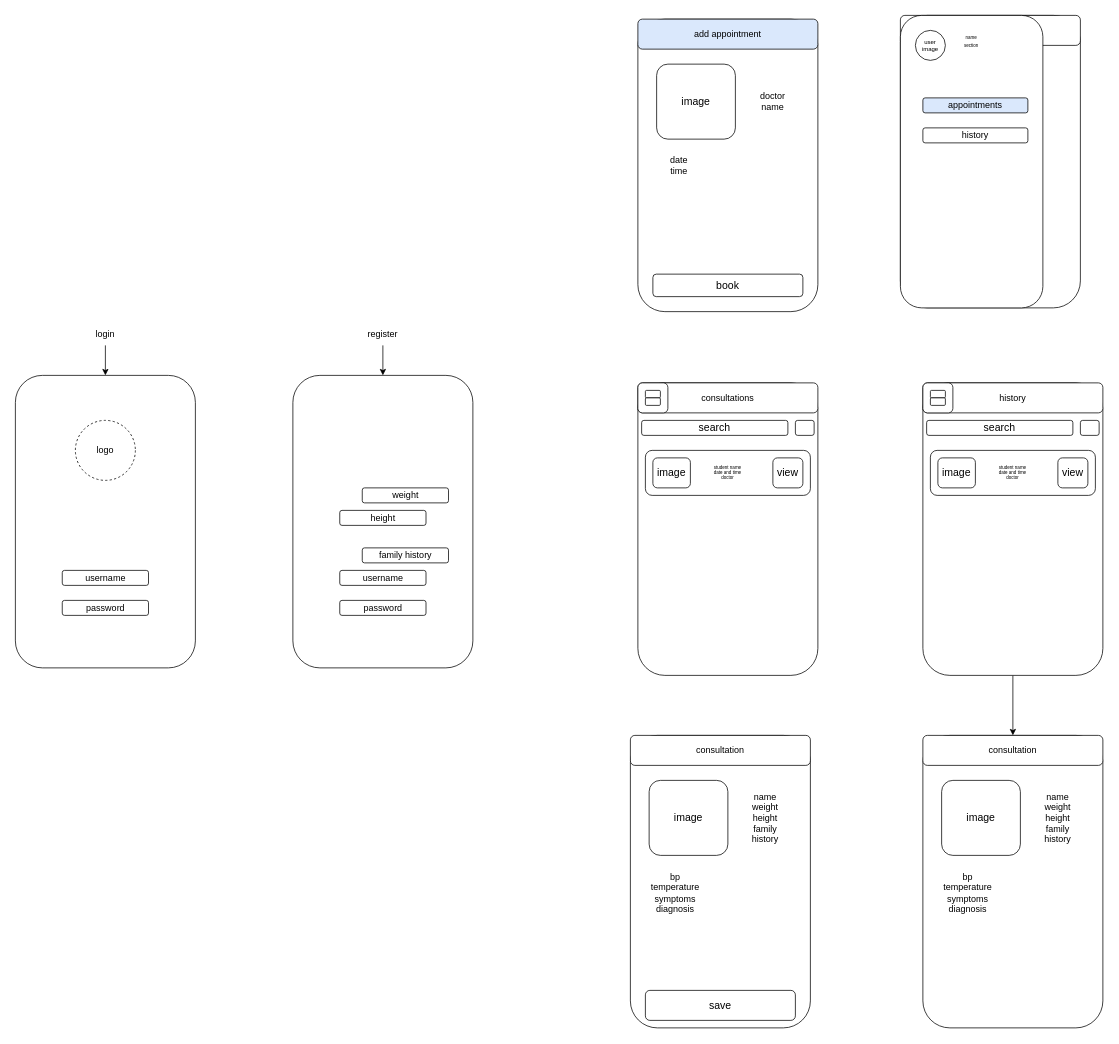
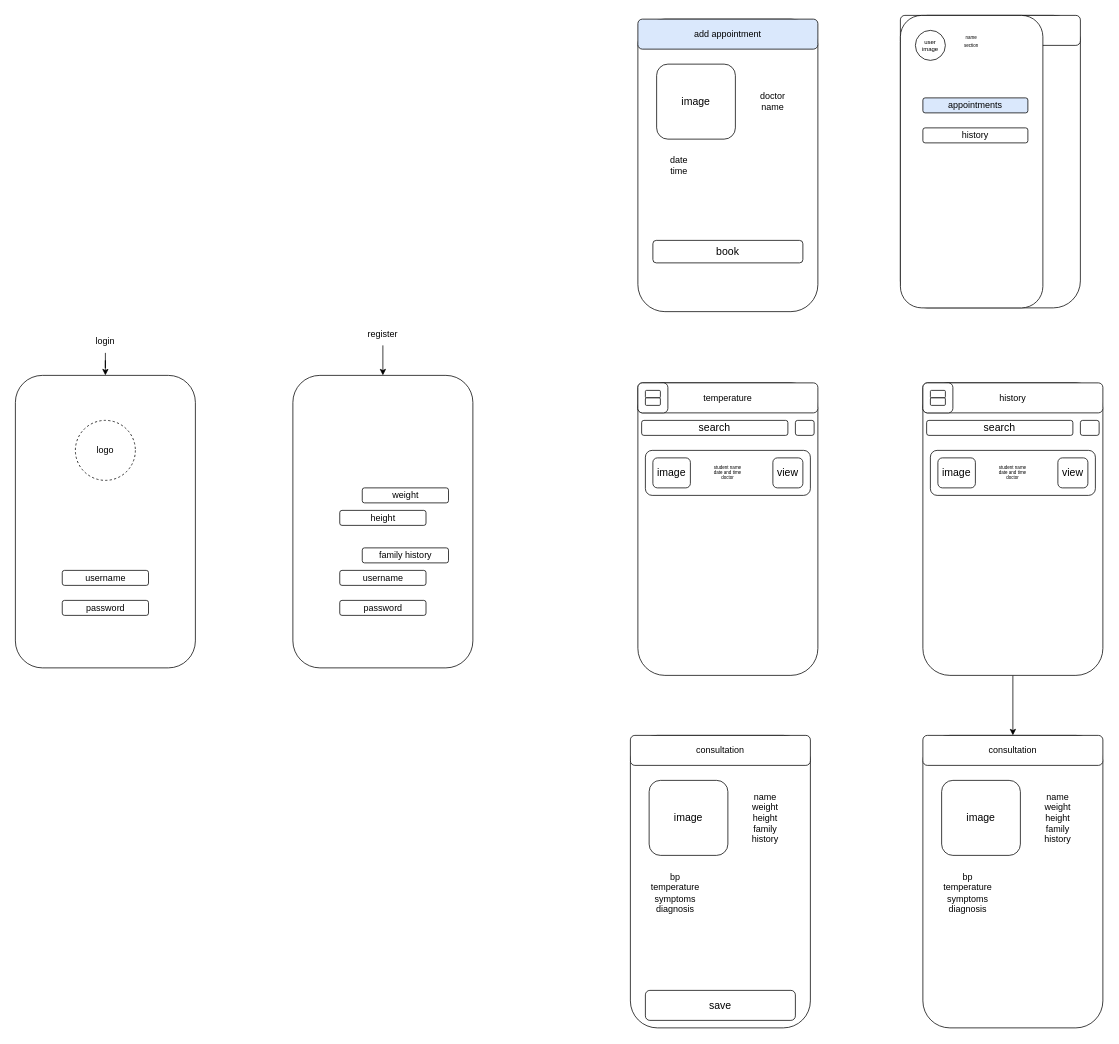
node "book": moved (728, 285) -> (728, 252)
node "login": moved (105, 334) -> (105, 342)
node "consultations": label "consultations" -> "temperature"
